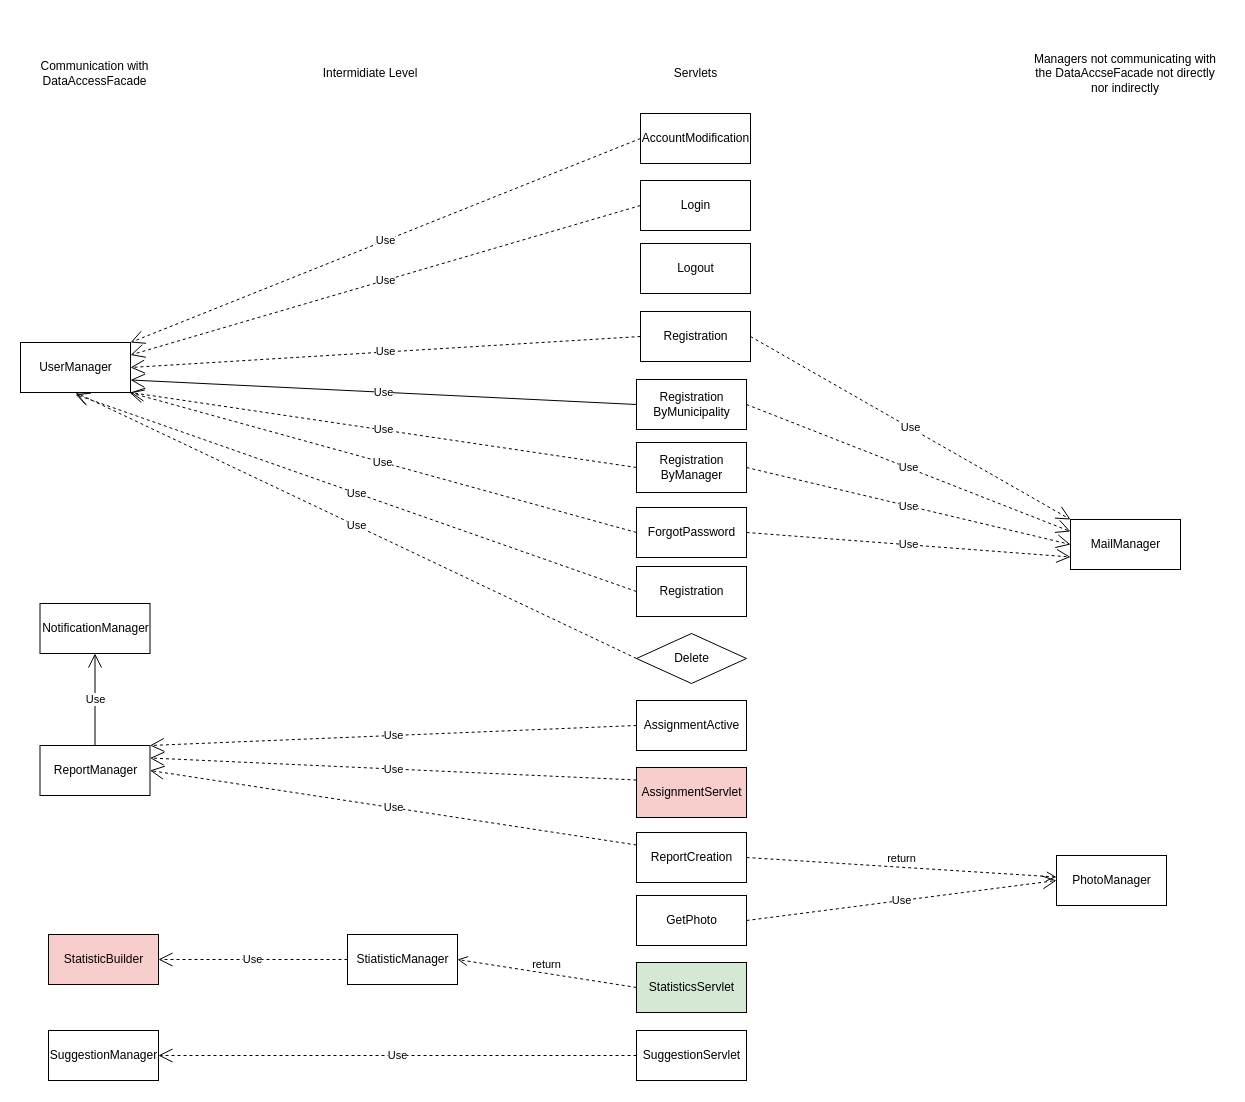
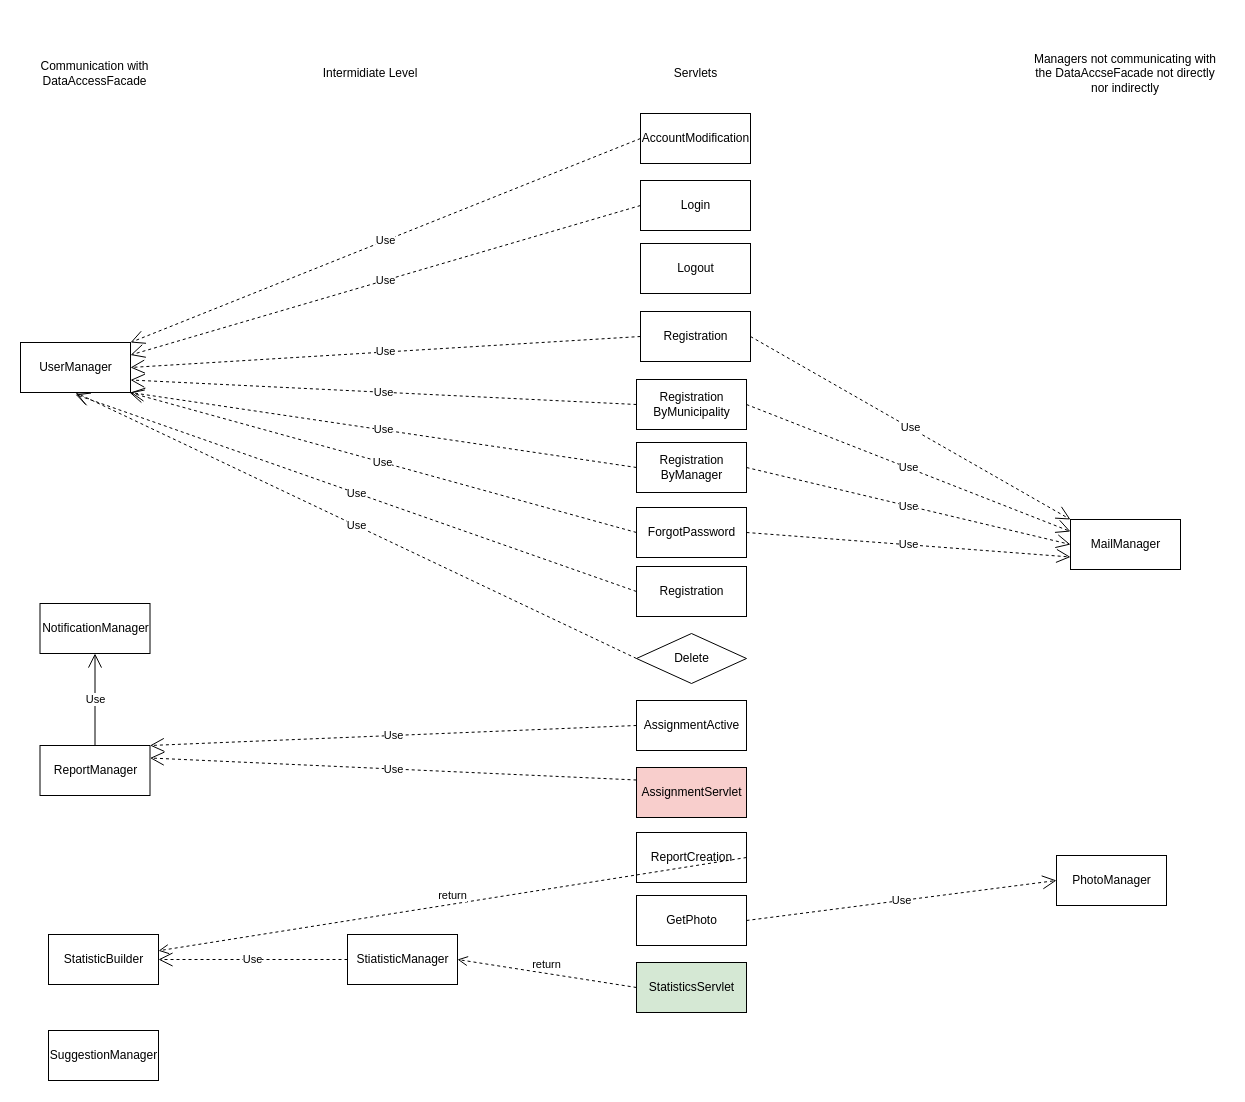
edge "Registration ByMunicipality" -> "UserManager": style solid -> dashed
edge "ReportCreation" -> "ReportManager": removed, label "Use"
edge "ReportCreation" -> "PhotoManager": now "ReportCreation" -> "StatisticBuilder"
node "StatisticBuilder": fillcolor #f8cecc -> #ffffff
edge "SuggestionServlet" -> "SuggestionManager": removed, label "Use"
node "SuggestionServlet": removed
